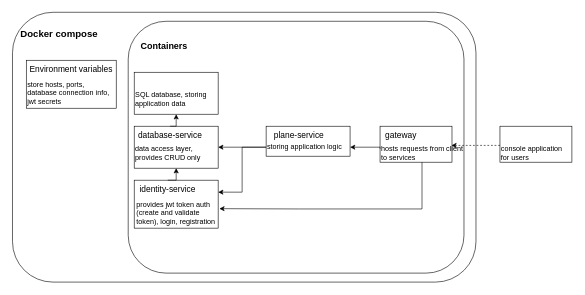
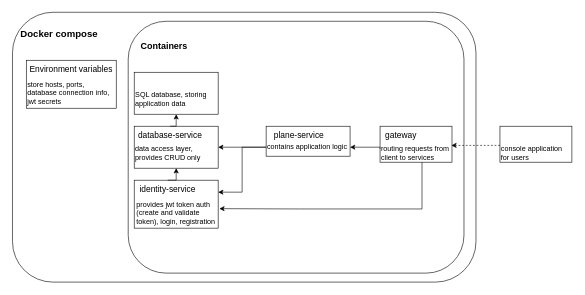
node "storing application logic": label "storing application logic" -> "contains application logic"
node "hosts requests from client to services": label "hosts requests from client to services" -> "routing requests from client to services"
